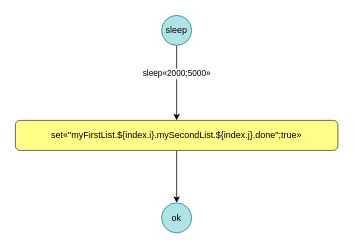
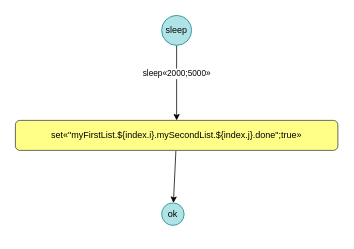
node "ok": size 30x30 -> 23x23
